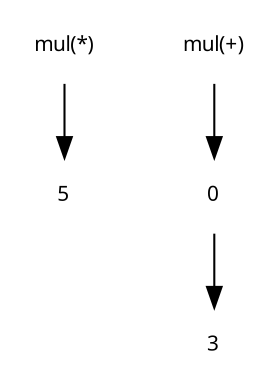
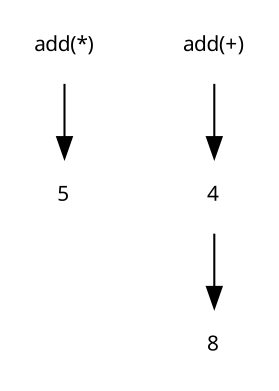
node "mul(*)": label "mul(*)" -> "add(*)"
node "mul(+)": label "mul(+)" -> "add(+)"
node "0": label "0" -> "4"
node "3": label "3" -> "8"
